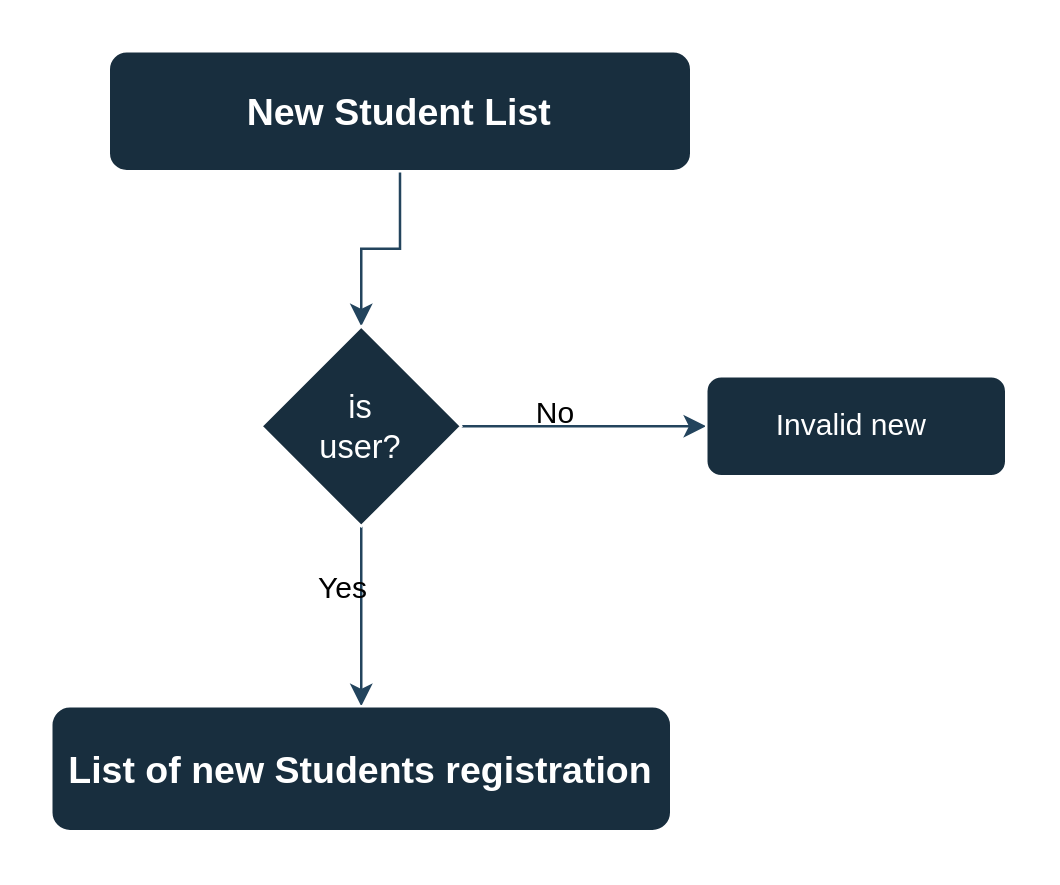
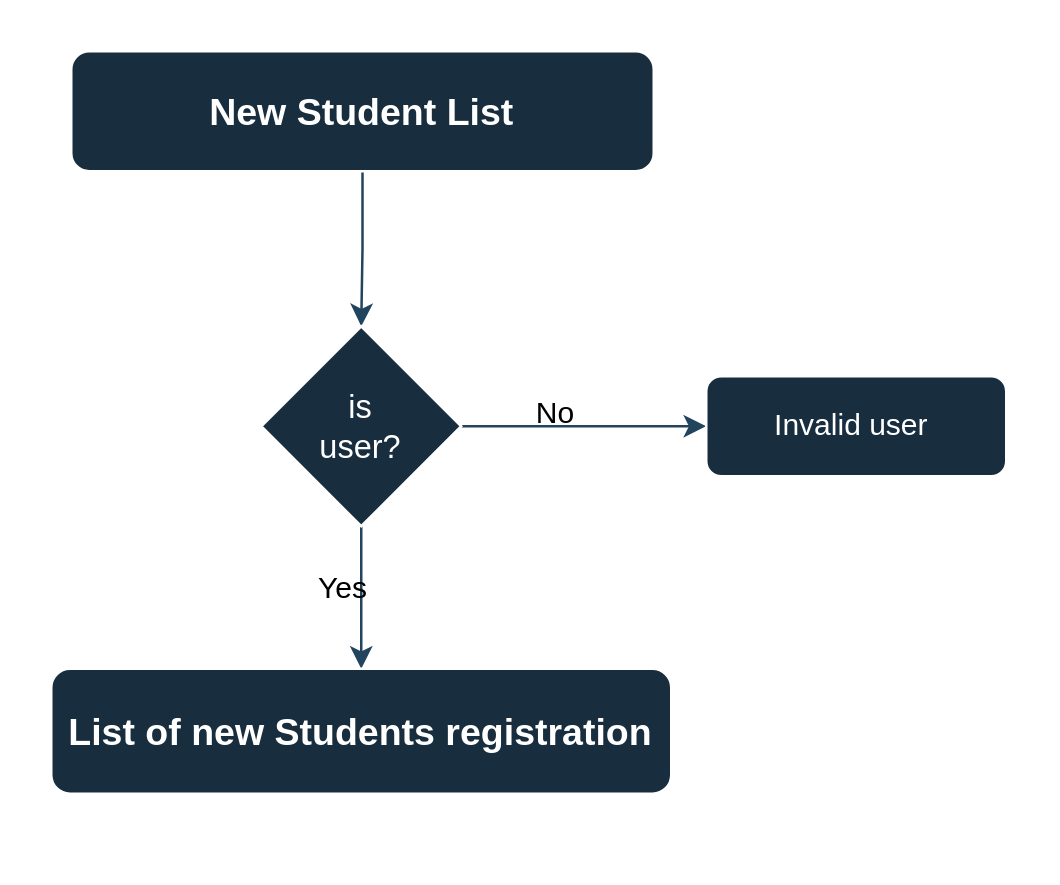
node "New Student List": moved (400, 111) -> (363, 111)
node "Invalid new": label "Invalid new" -> "Invalid user"
node "List of new Students registration": moved (361, 769) -> (361, 731)
